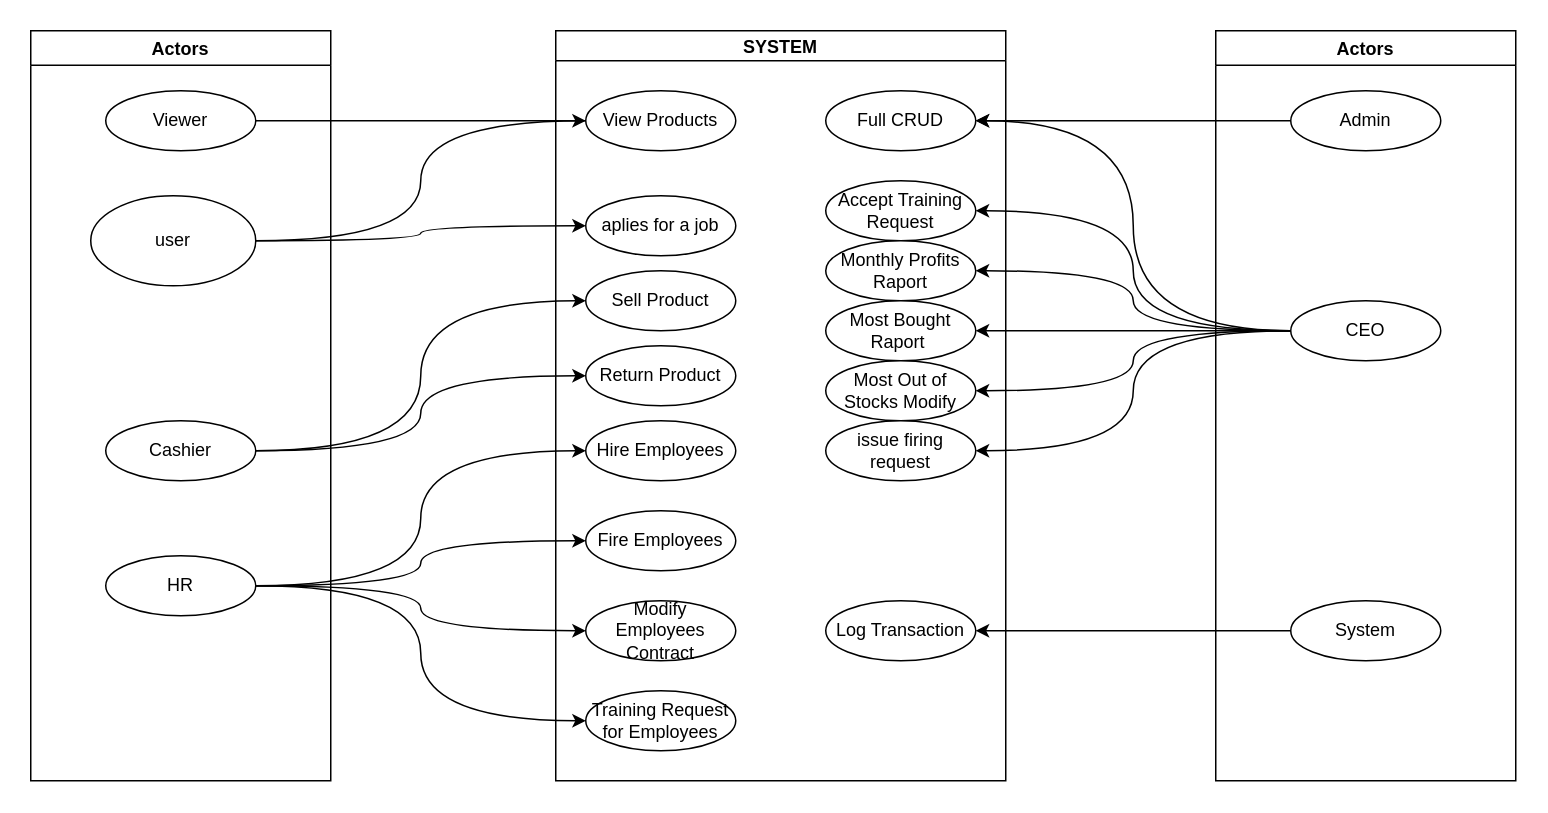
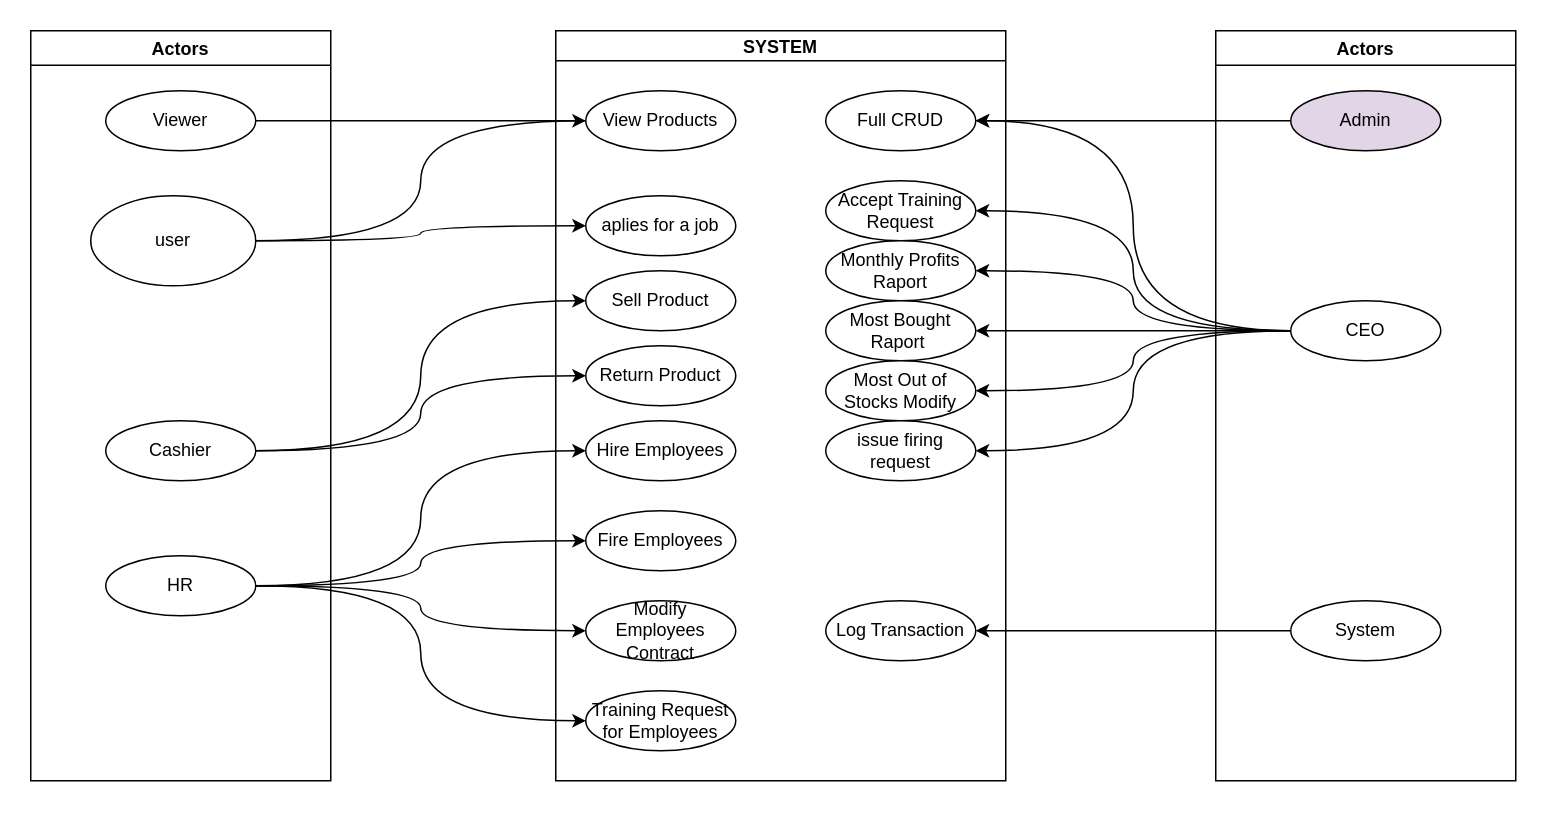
node "Admin": fillcolor #ffffff -> #e1d5e7
